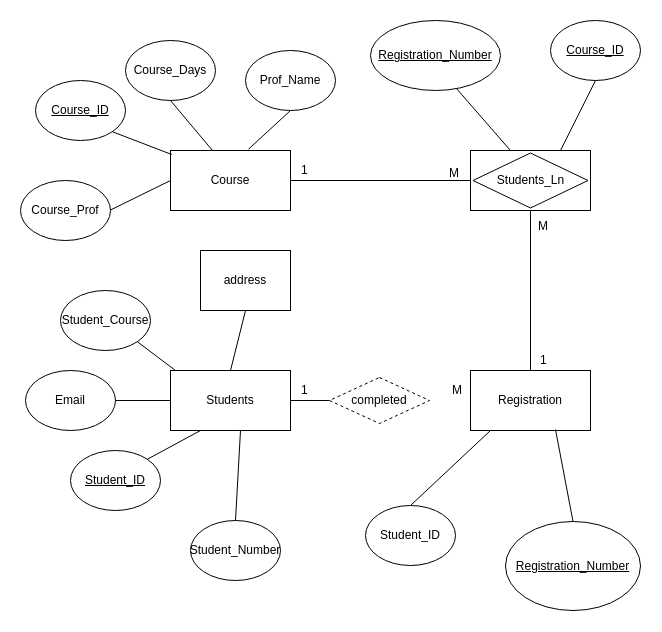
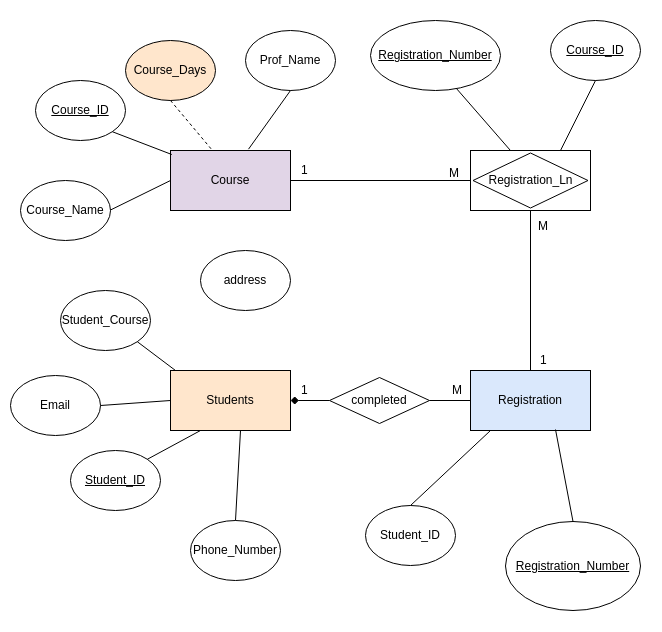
node "Course_Days": fillcolor #ffffff -> #ffe6cc
node "Prof_Name": moved (291, 81) -> (291, 61)
edge "Course_Days" -- "Course": style solid -> dashed
node "Course": fillcolor #ffffff -> #e1d5e7
node "Students_Ln": label "Students_Ln" -> "Registration_Ln"
node "Course_Prof": label "Course_Prof" -> "Course_Name"
node "address": shape rectangle -> ellipse
edge "address" -- "Students": removed
node "Email": moved (71, 401) -> (56, 406)
node "Students": fillcolor #ffffff -> #ffe6cc
edge "Students" -- "completed": arrowhead none -> diamond
node "completed": style dashed -> solid
edge "completed" -- "Registration": added
node "Registration": fillcolor #ffffff -> #dae8fc
node "Student_Number": label "Student_Number" -> "Phone_Number"
